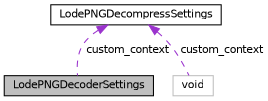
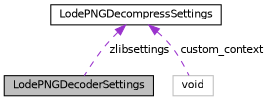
edge "LodePNGDecoderSettings" -> "LodePNGDecompressSettings": label " custom_context" -> " zlibsettings"
